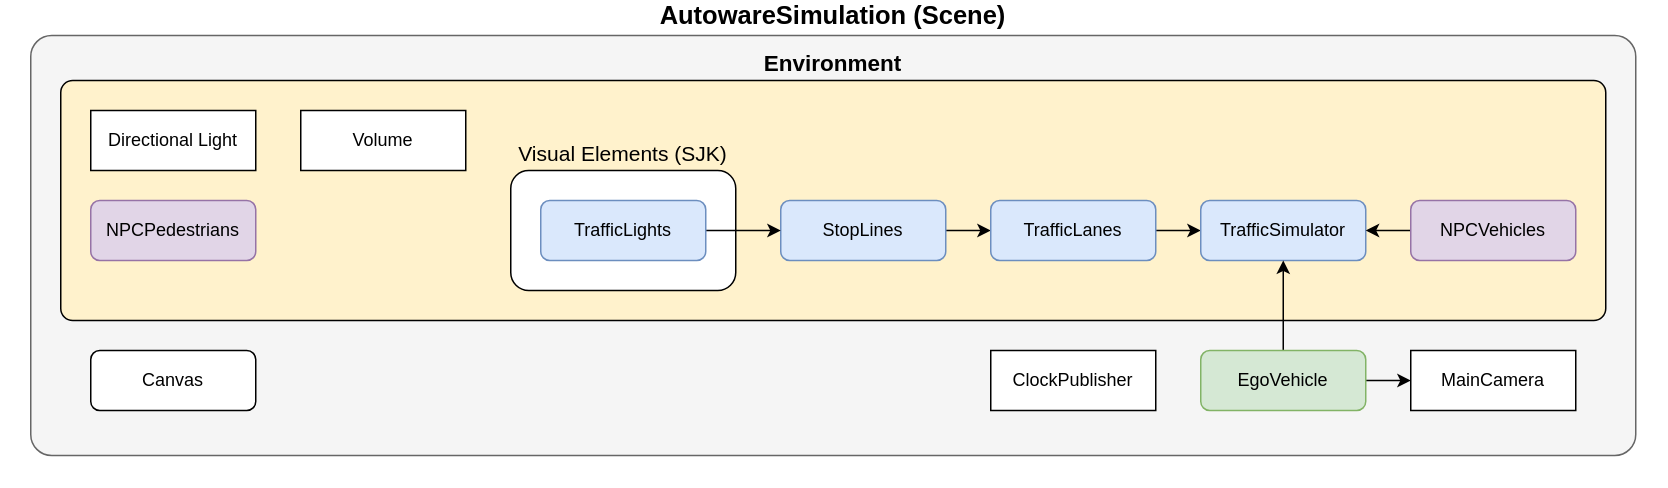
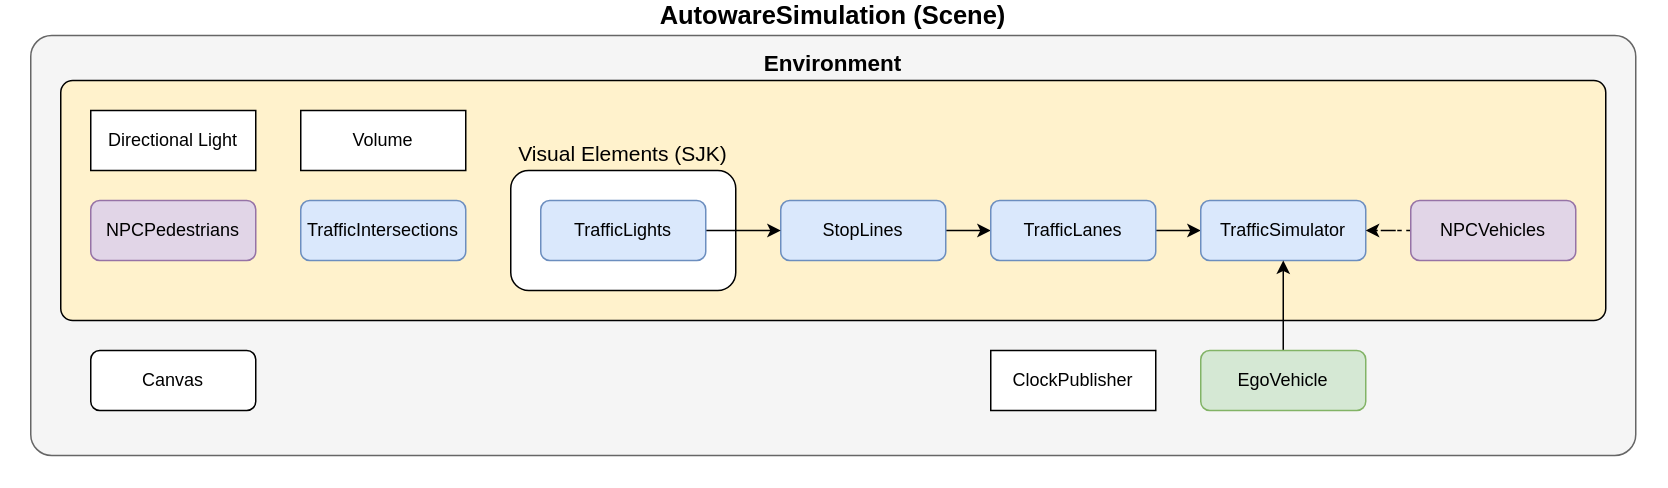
node "TrafficIntersections": added
edge "NPCVehicles" -> "TrafficSimulator": style solid -> dashed
edge "EgoVehicle" -> "MainCamera": removed
node "MainCamera": removed
